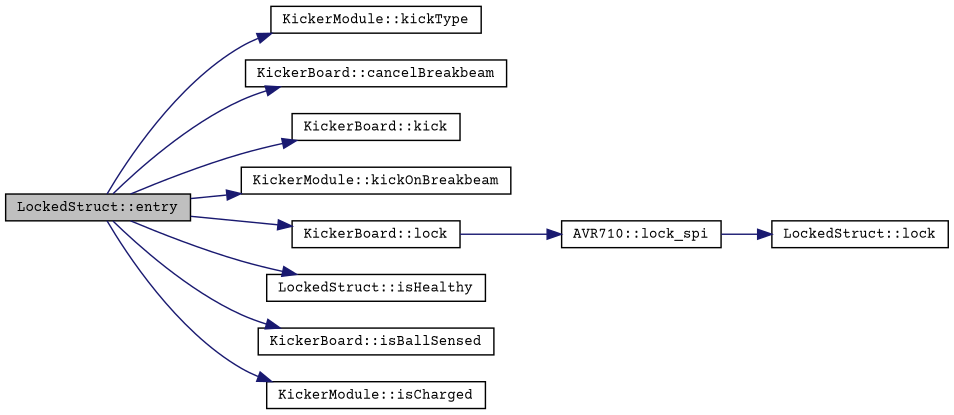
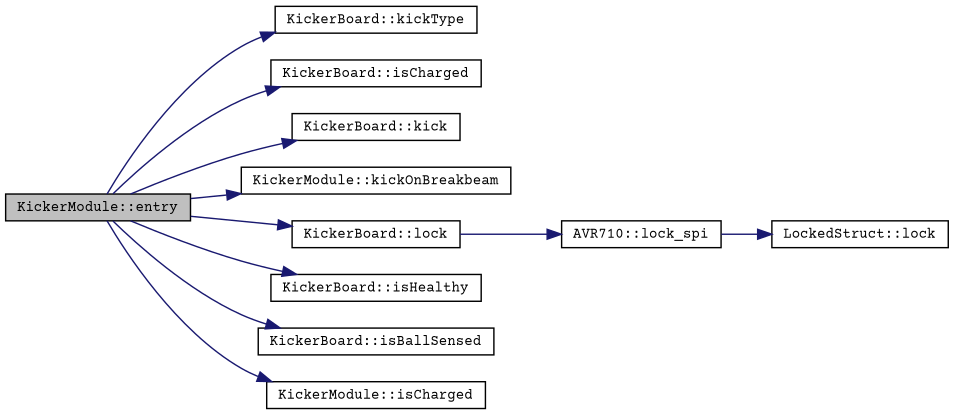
node "KickerModule::kickType": label "KickerModule::kickType" -> "KickerBoard::kickType"
node "KickerBoard::cancelBreakbeam": label "KickerBoard::cancelBreakbeam" -> "KickerBoard::isCharged"
node "LockedStruct::entry": label "LockedStruct::entry" -> "KickerModule::entry"
node "LockedStruct::isHealthy": label "LockedStruct::isHealthy" -> "KickerBoard::isHealthy"
